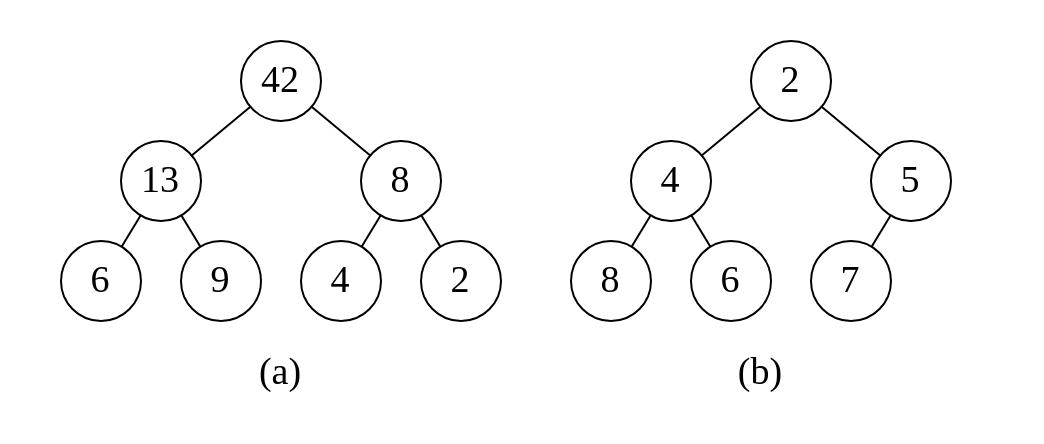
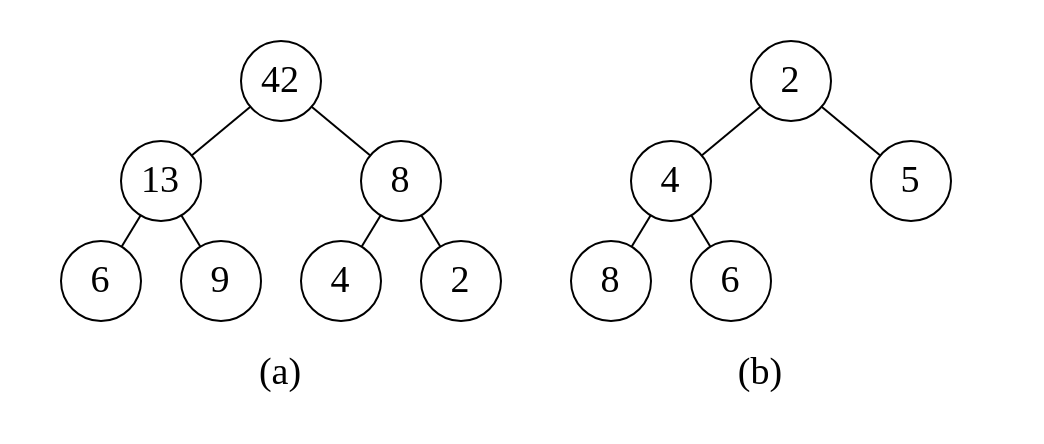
edge "5" -- "7": removed
node "7": removed
